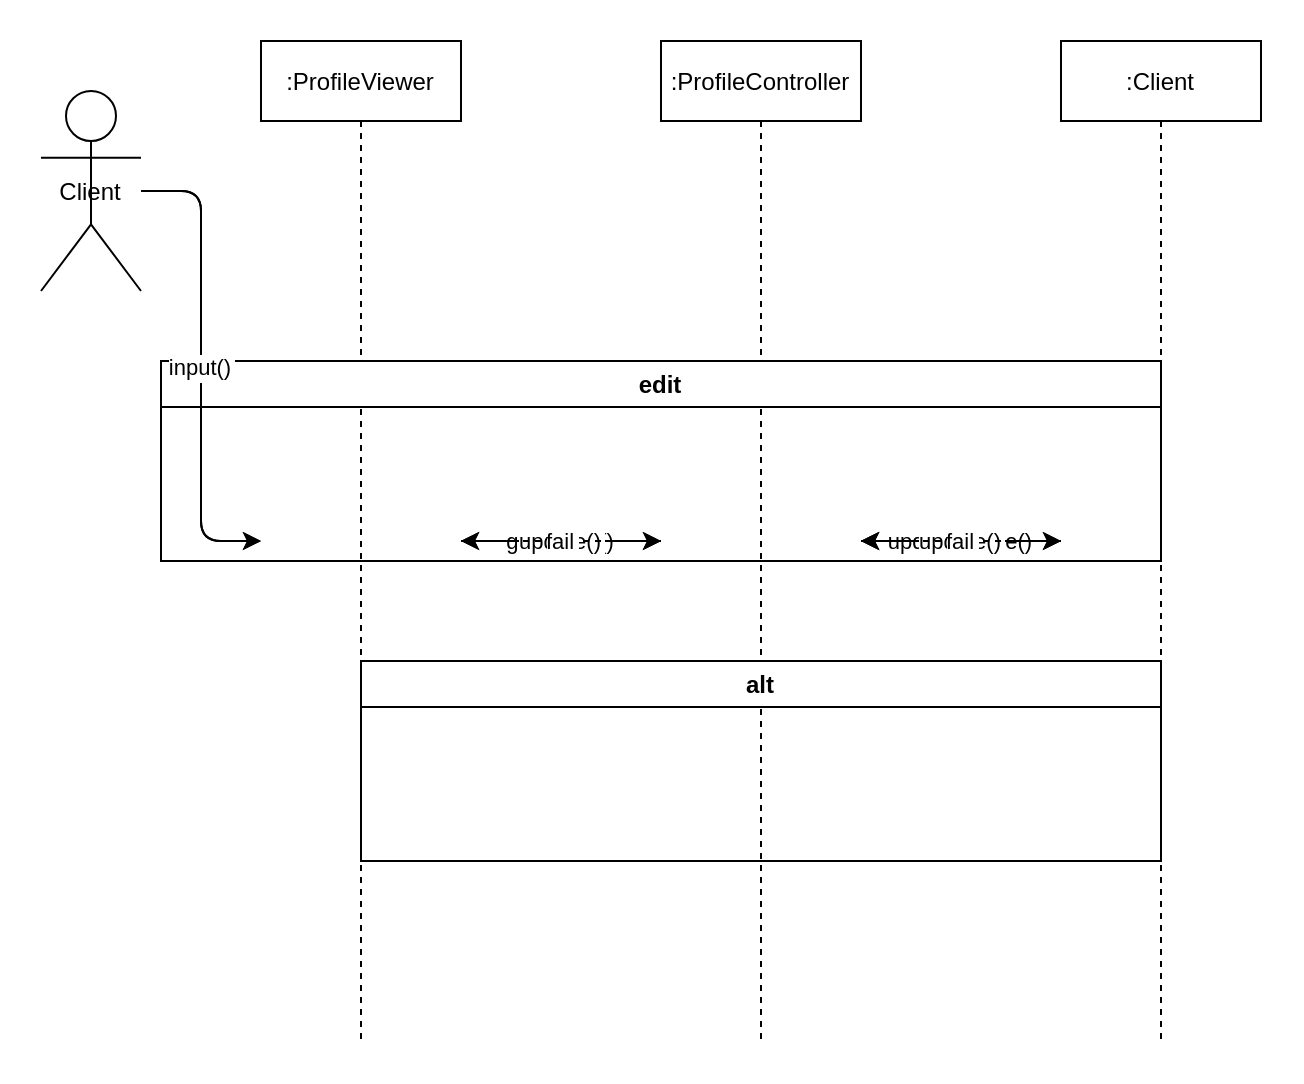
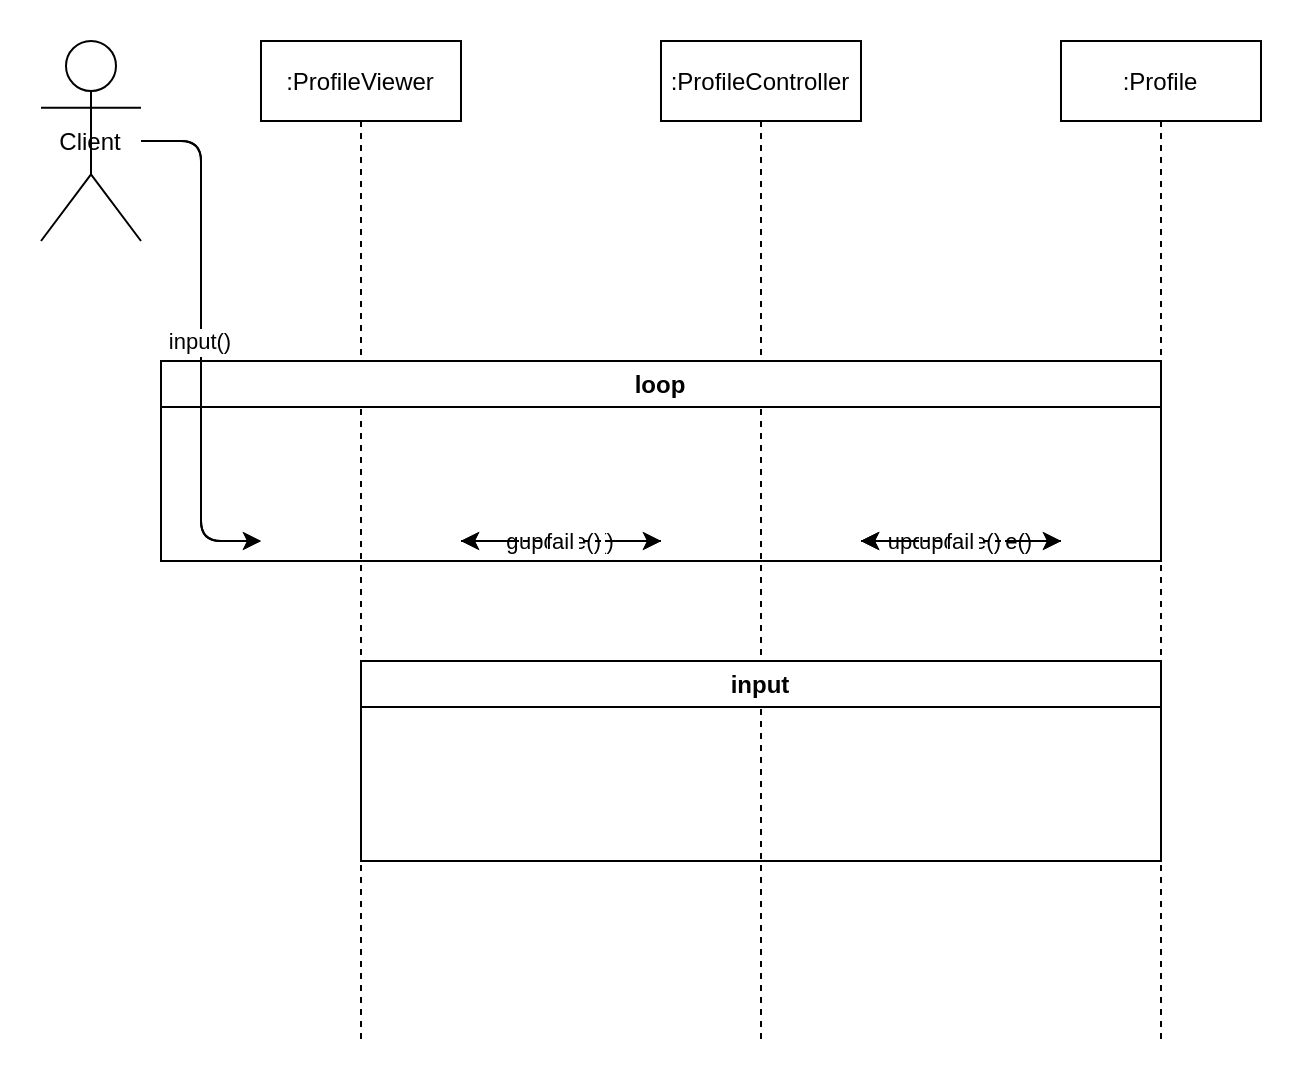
node ":Client": label ":Client" -> ":Profile"
node "Client": moved (91, 191) -> (91, 141)
node "edit": label "edit" -> "loop"
node "alt": label "alt" -> "input"
